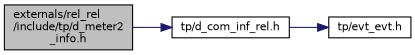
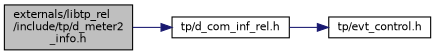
node "externals/rel_rel /include/tp/d_meter2 _info.h": label "externals/rel_rel /include/tp/d_meter2 _info.h" -> "externals/libtp_rel /include/tp/d_meter2 _info.h"
node "tp/evt_evt.h": label "tp/evt_evt.h" -> "tp/evt_control.h"
